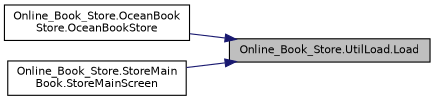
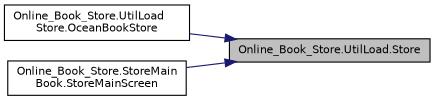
node "Online_Book_Store.OceanBook Store.OceanBookStore": label "Online_Book_Store.OceanBook Store.OceanBookStore" -> "Online_Book_Store.UtilLoad Store.OceanBookStore"
node "Online_Book_Store.UtilLoad.Load": label "Online_Book_Store.UtilLoad.Load" -> "Online_Book_Store.UtilLoad.Store"
